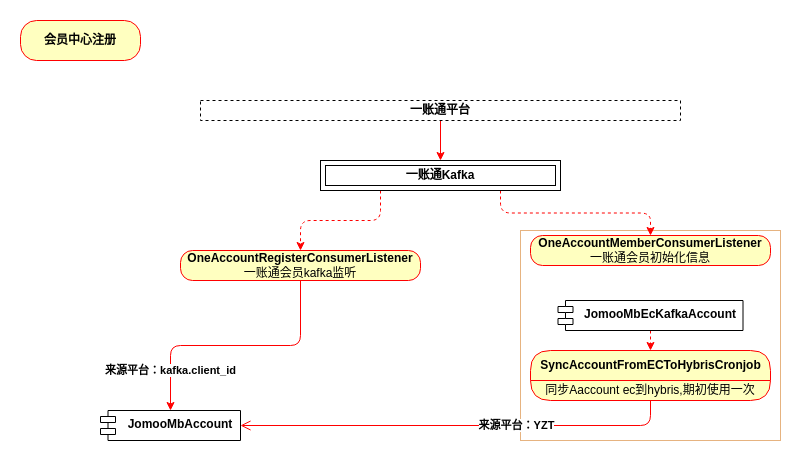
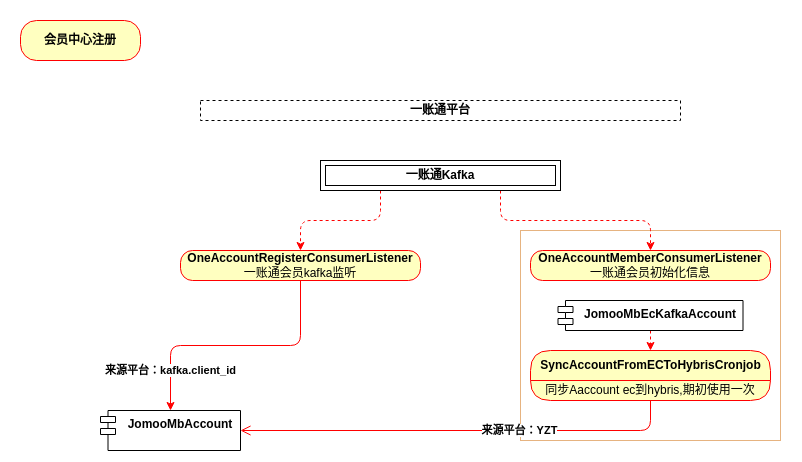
edge "一账通平台" -> "一账通Kafka": removed
node "OneAccountMemberConsumerListener 一账通会员初始化信息": moved (651, 251) -> (651, 266)
node "JomooMbAccount": size 140x30 -> 140x40
